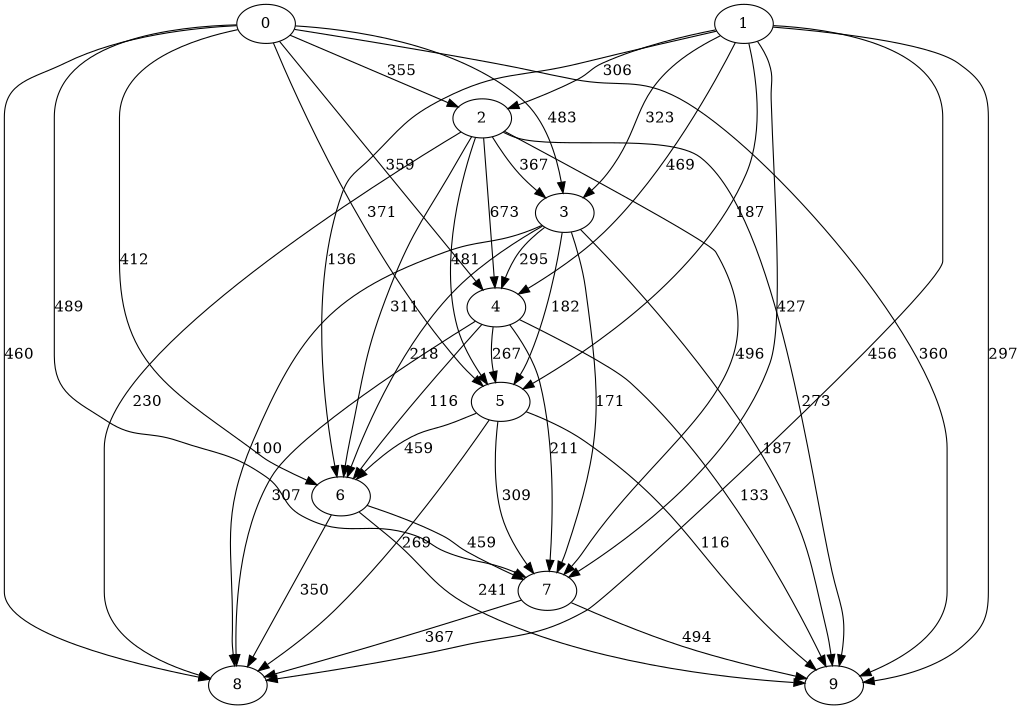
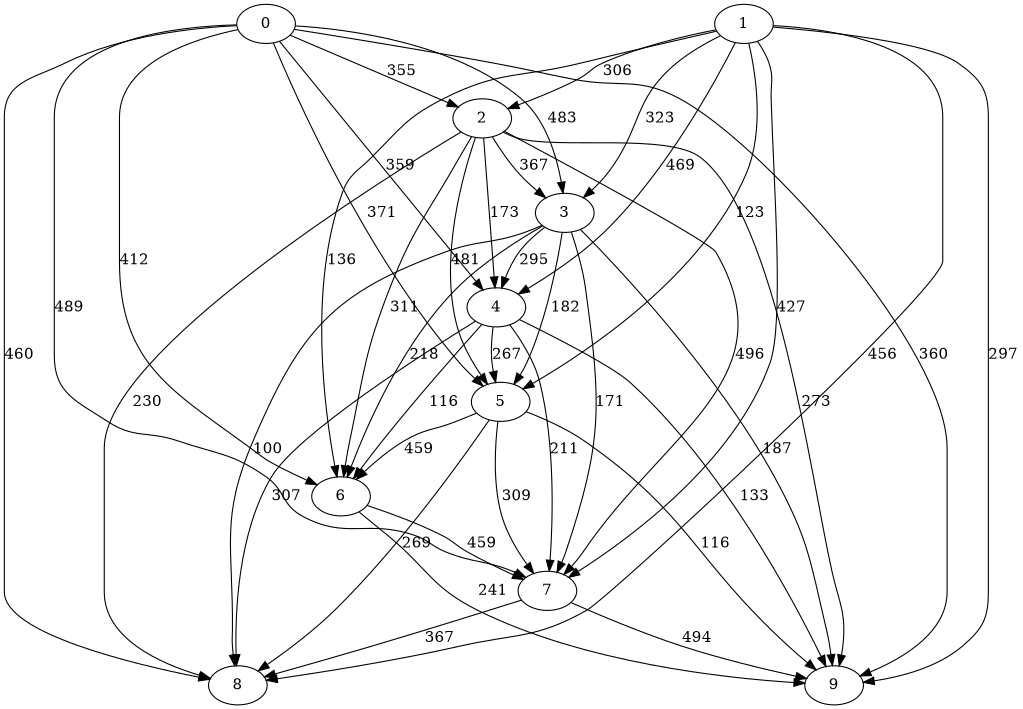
edge "2" -> "4": label "673" -> "173"
edge "1" -> "5": label "187" -> "123"
edge "6" -> "8": removed, label "350"
